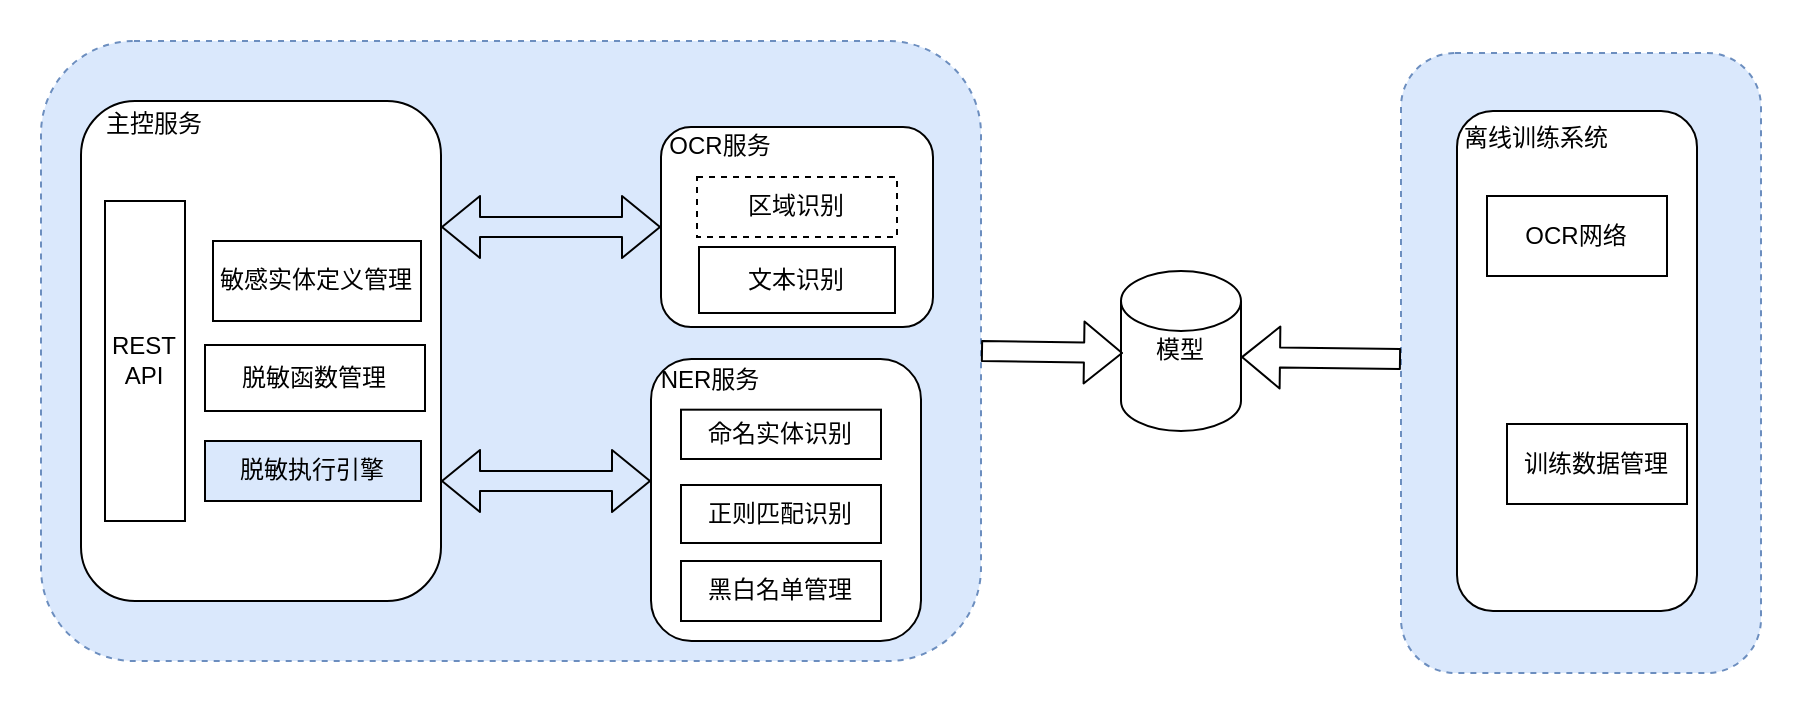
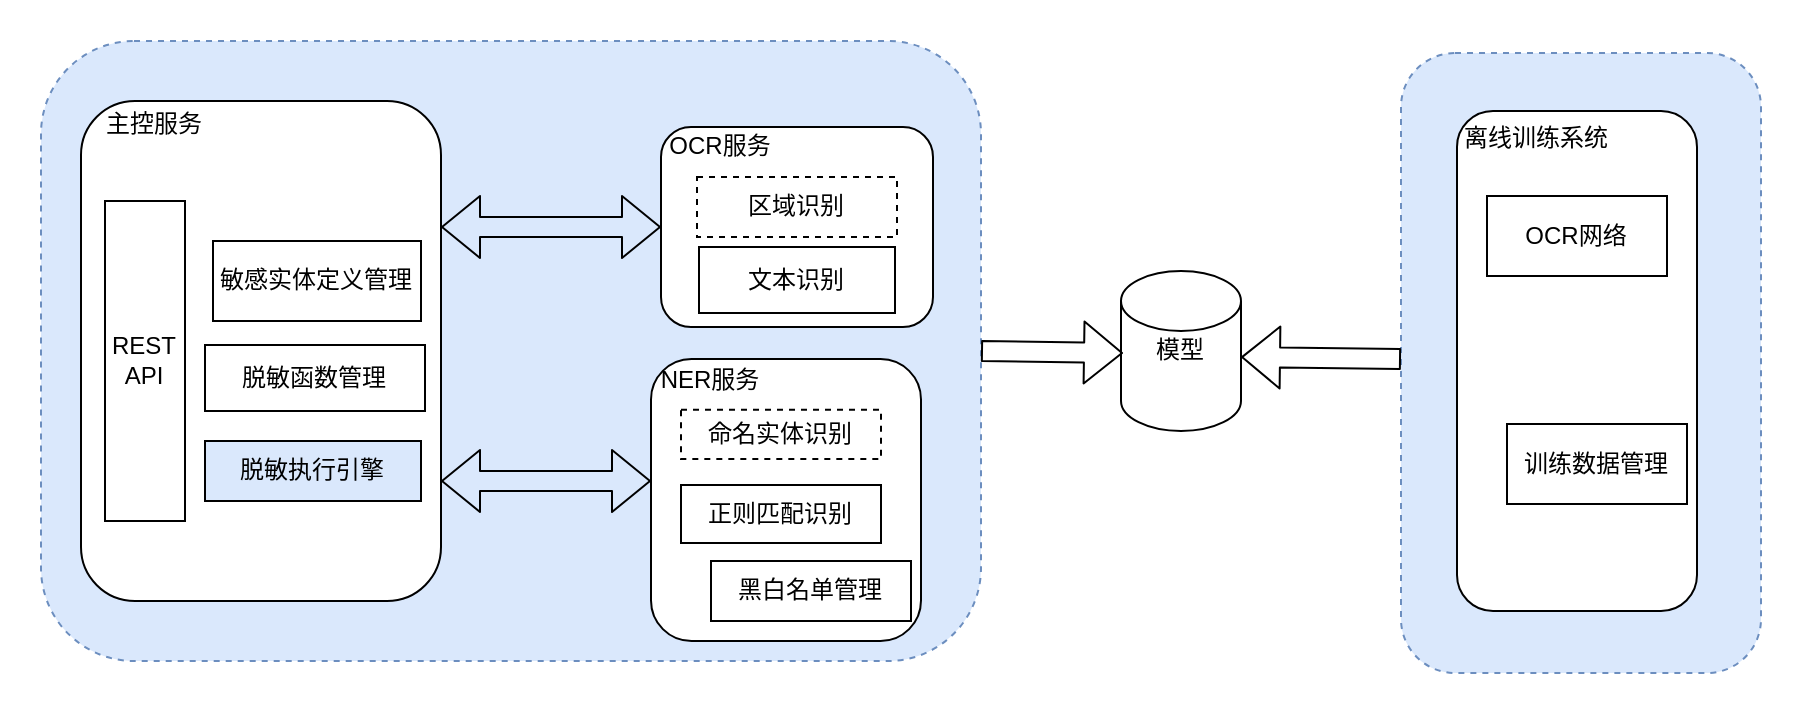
node "命名实体识别": style solid -> dashed
node "黑白名单管理": moved (781, 591) -> (811, 591)
